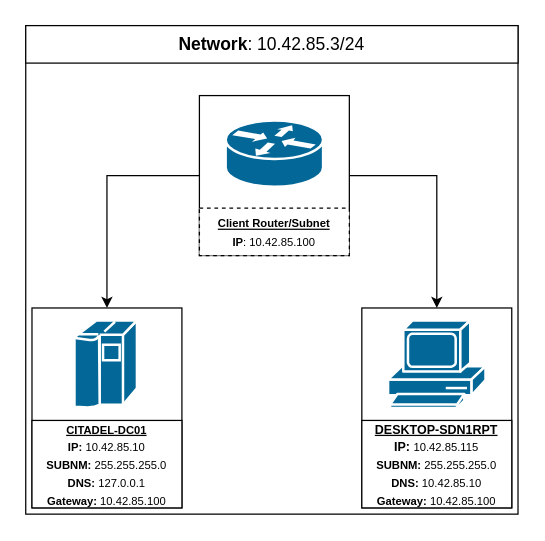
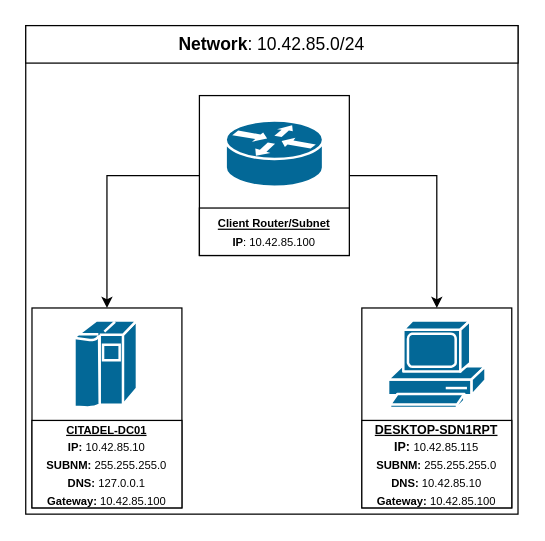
node "Network: 10.42.85.3/24": label "Network: 10.42.85.3/24" -> "Network: 10.42.85.0/24"
node "Client Router/Subnet IP: 10.42.85.100": style dashed -> solid
